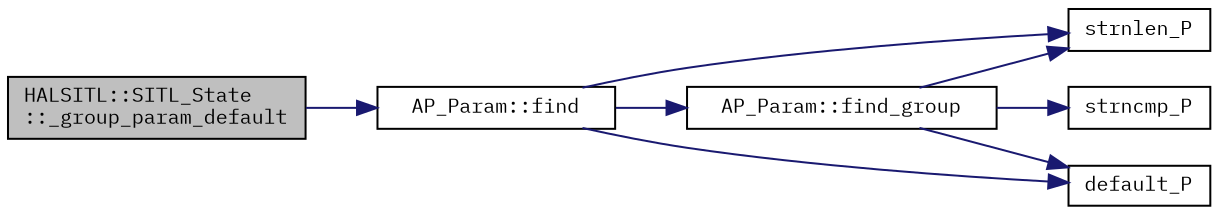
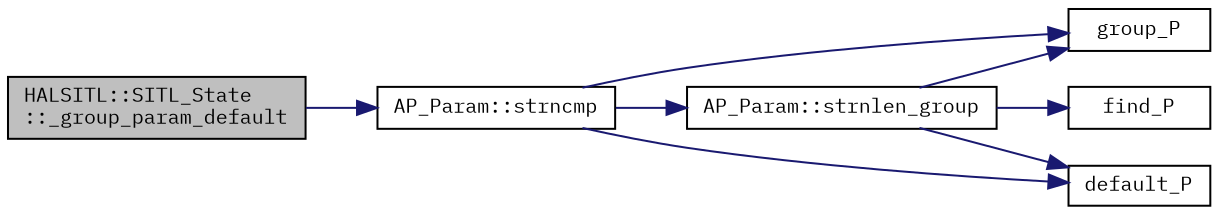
node "strnlen_P": label "strnlen_P" -> "group_P"
node "AP_Param::find": label "AP_Param::find" -> "AP_Param::strncmp"
node "AP_Param::find_group": label "AP_Param::find_group" -> "AP_Param::strnlen_group"
node "strncmp_P": label "strncmp_P" -> "find_P"
